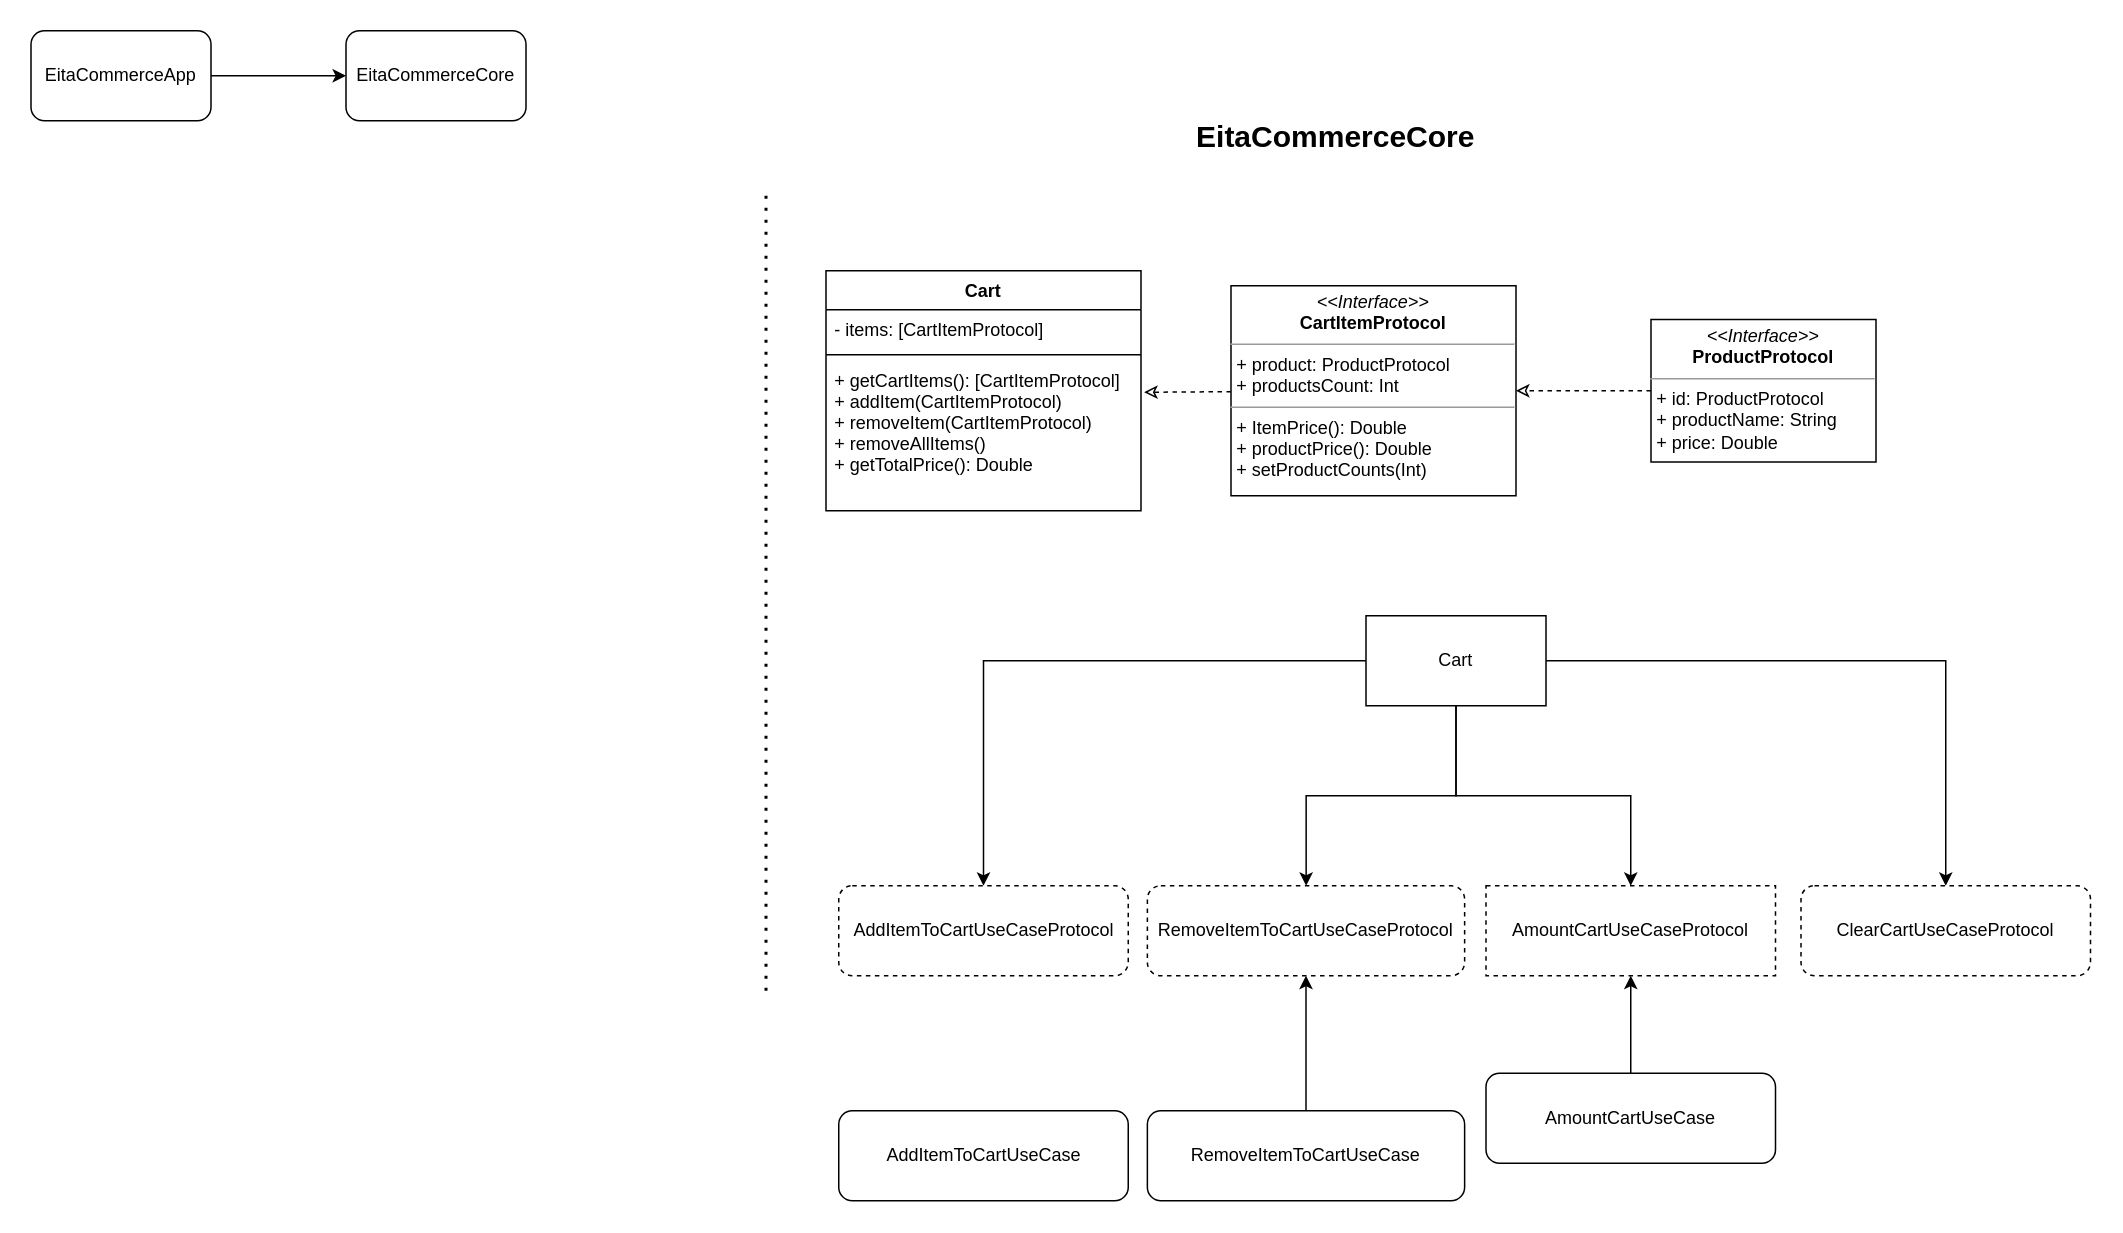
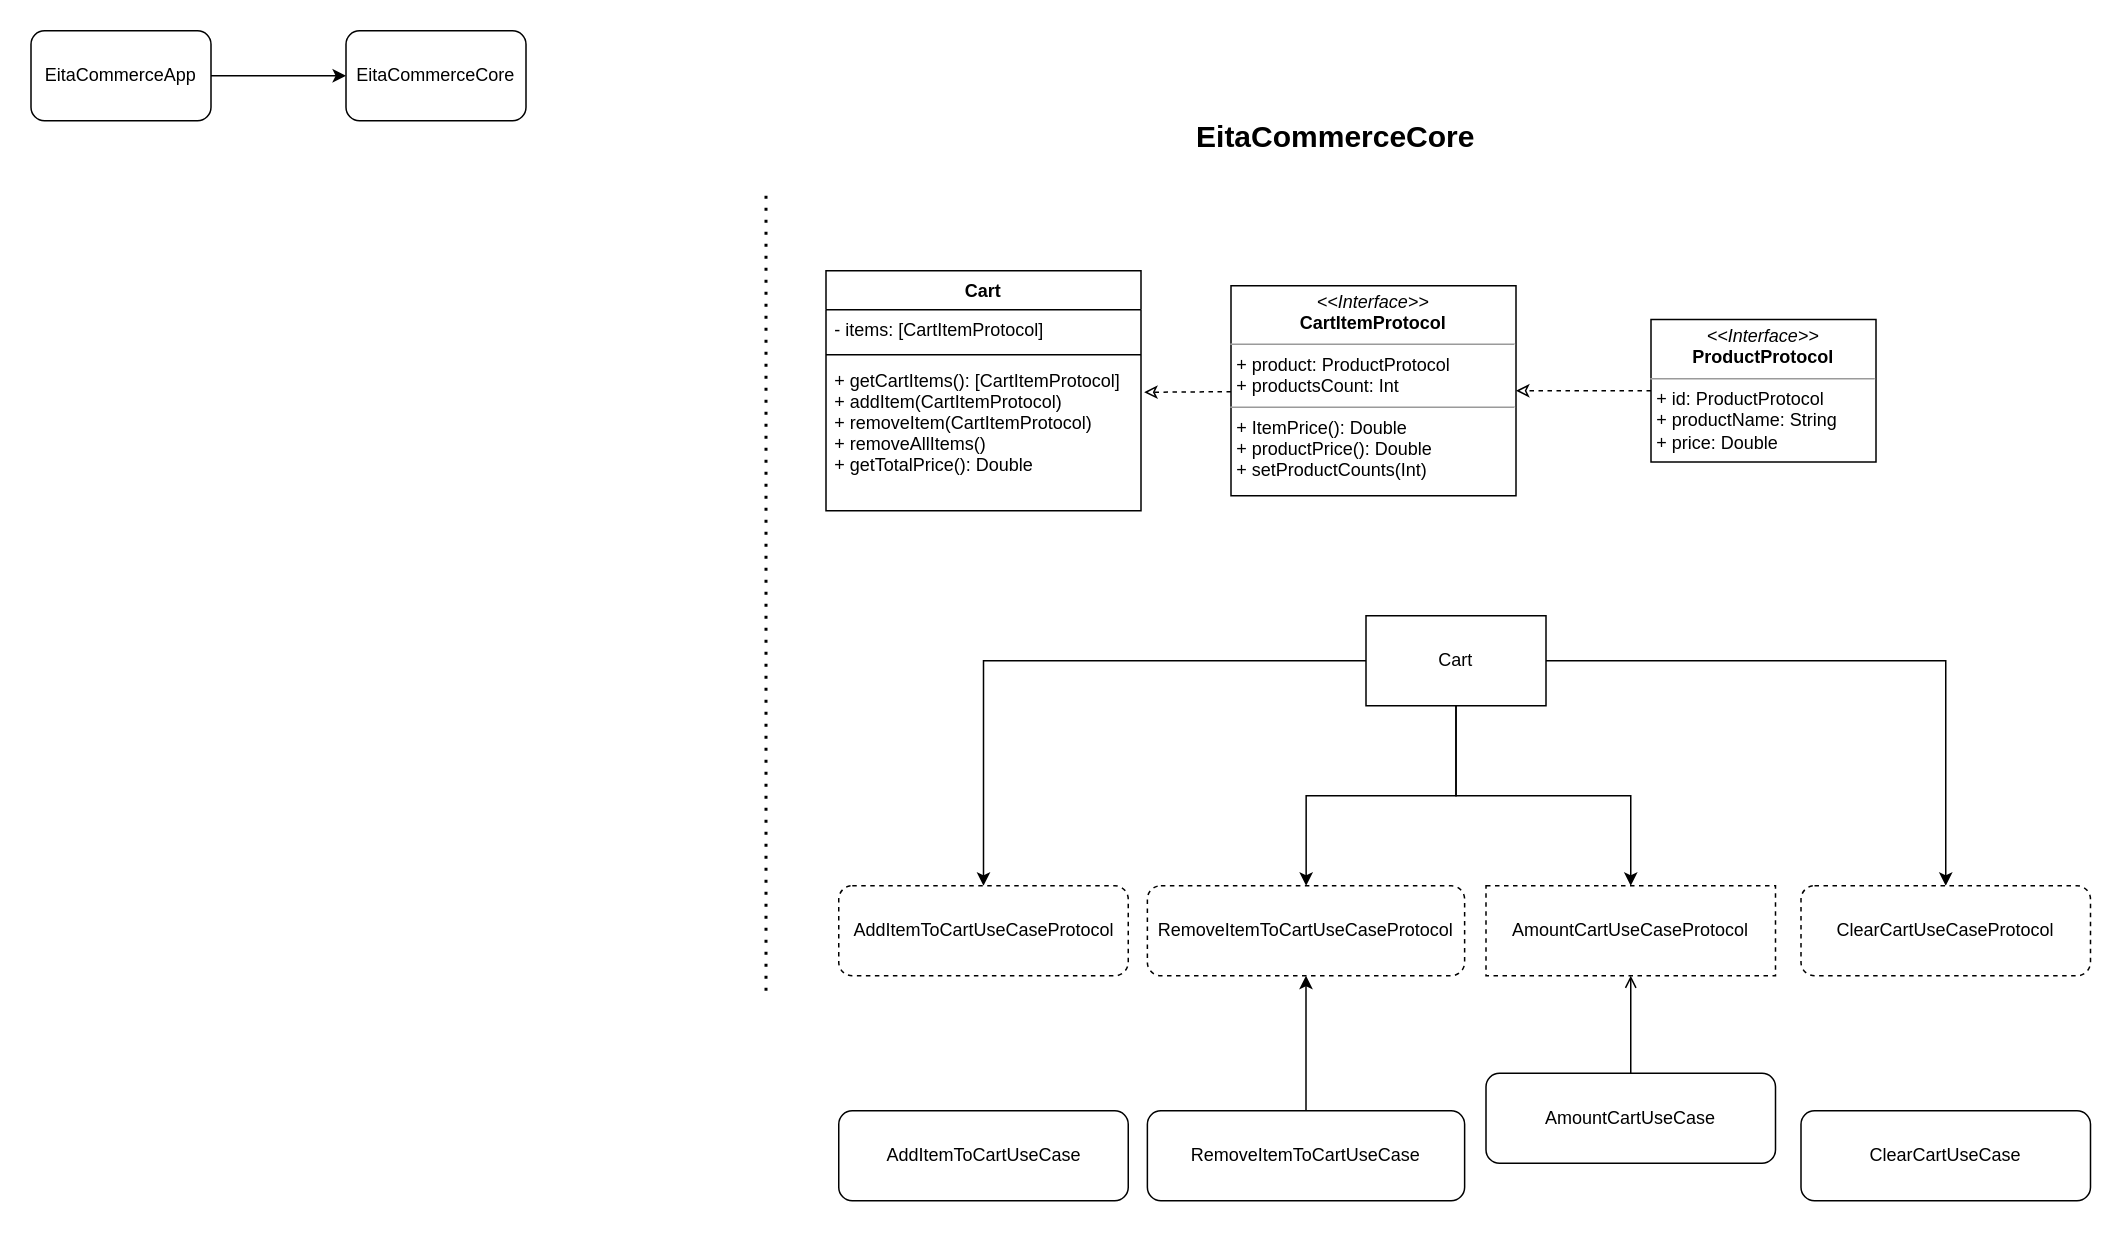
edge "AmountCartUseCase" -> "AmountCartUseCaseProtocol": arrowhead classic -> open
node "ClearCartUseCase": added
